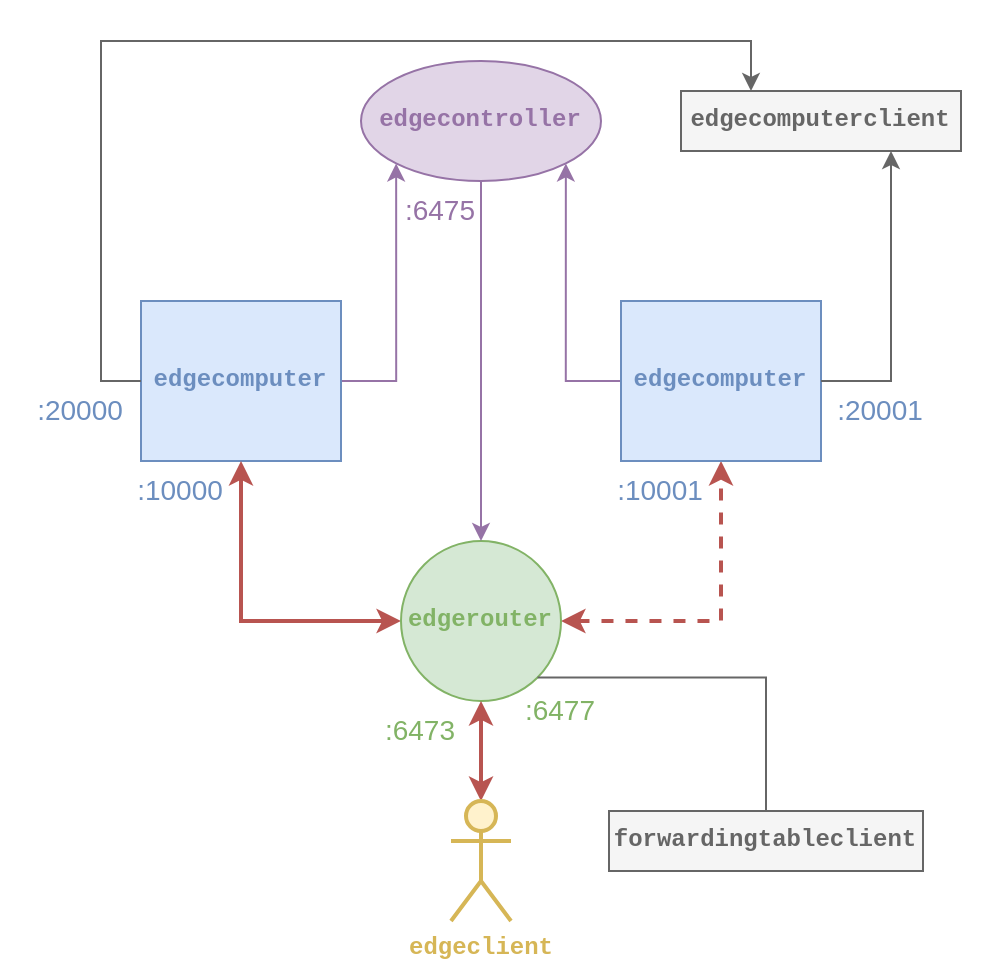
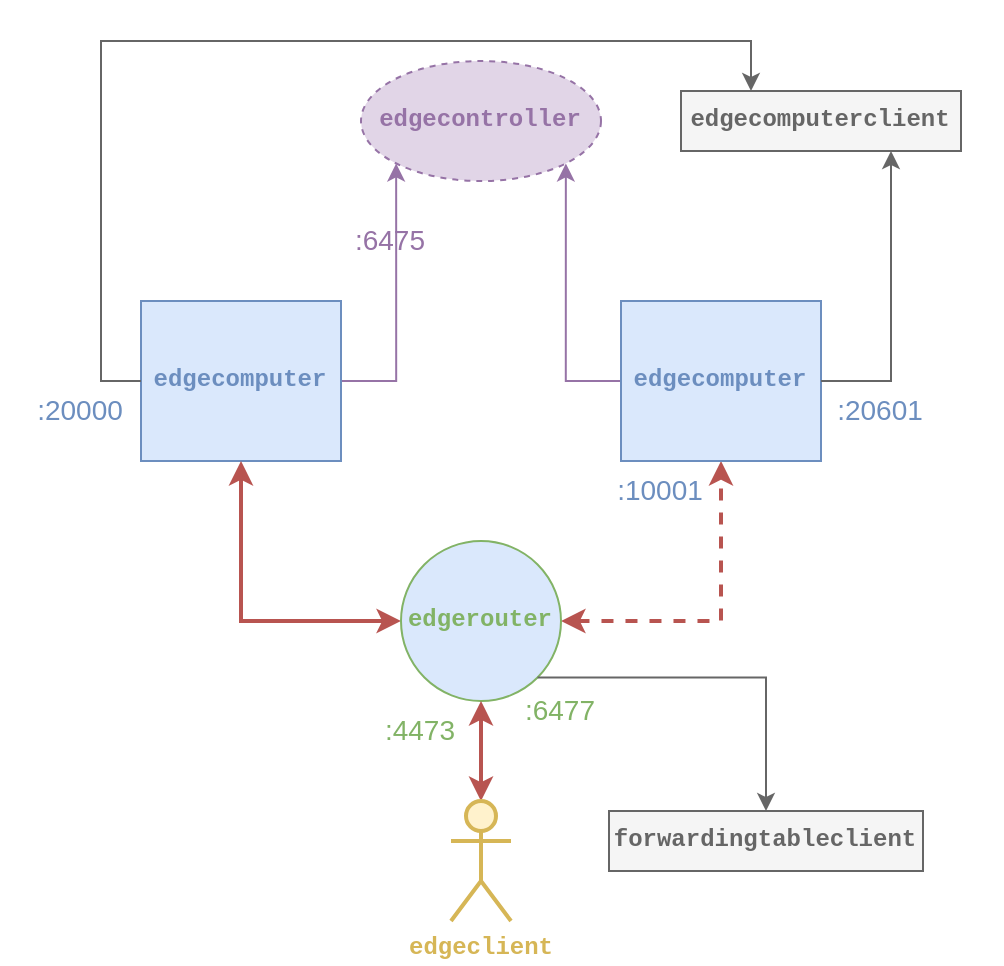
node "edgecontroller": style solid -> dashed
node ":6475": moved (441, 211) -> (391, 241)
edge "edgecontroller" -> "edgerouter": removed
node ":20001": label ":20001" -> ":20601"
node ":10000": removed
node "edgerouter": fillcolor #d5e8d4 -> #dae8fc
node ":6473": label ":6473" -> ":4473"
edge "edgerouter" -- "forwardingtableclient": arrowhead none -> classic
